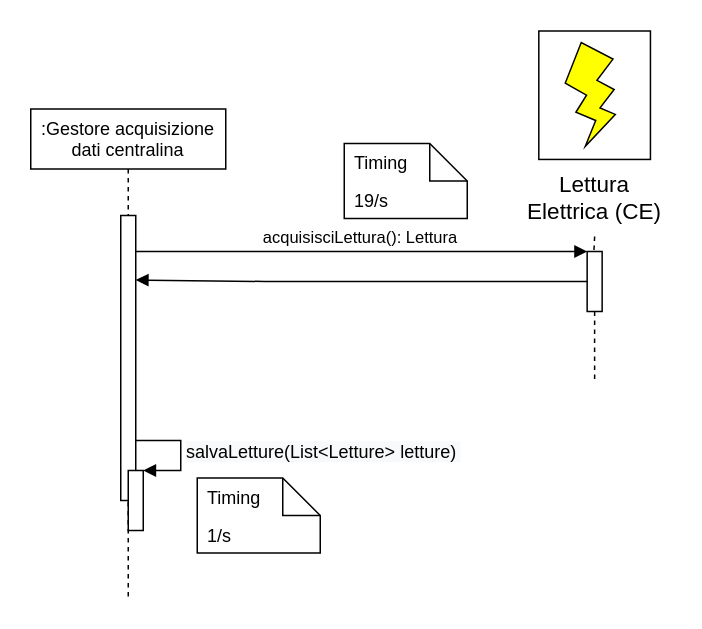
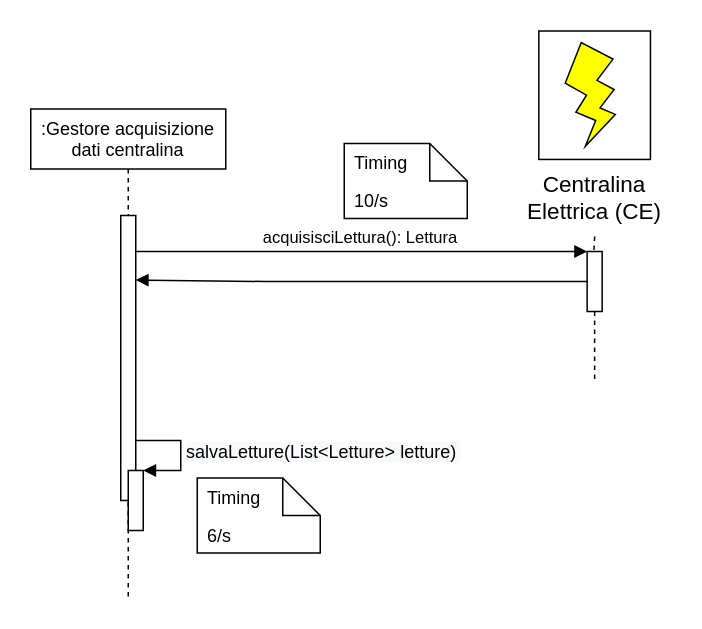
node "Lettura Elettrica (CE)": label "Lettura Elettrica (CE)" -> "Centralina Elettrica (CE)"
node "19/s": label "19/s" -> "10/s"
node "1/s": label "1/s" -> "6/s"
